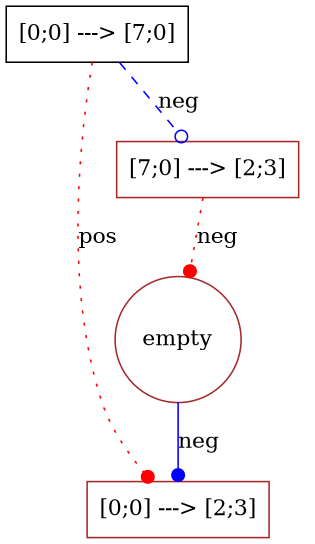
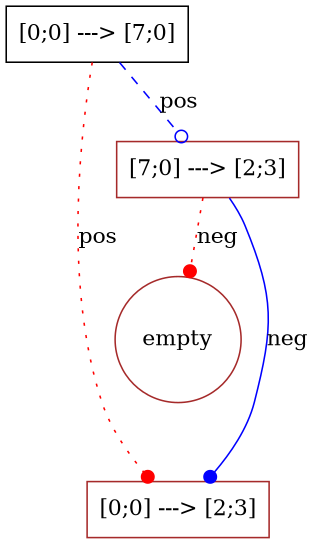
edge "[0;0] ---> [7;0]" -> "[7;0] ---> [2;3]": label "neg" -> "pos"
edge "empty" -> "[0;0] ---> [2;3]": now "[7;0] ---> [2;3]" -> "[0;0] ---> [2;3]"
